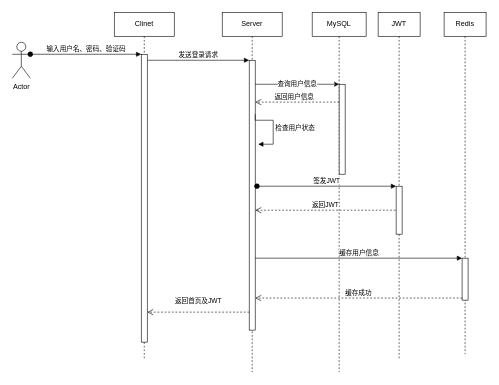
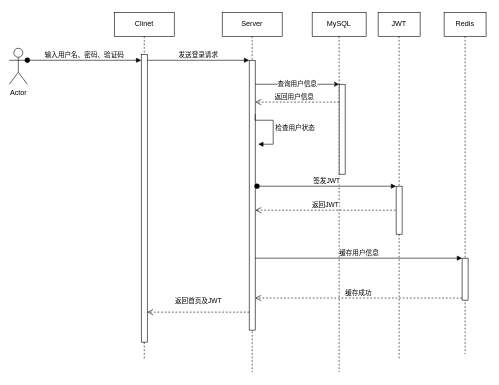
node "Actor": moved (21, 60) -> (18, 66)
